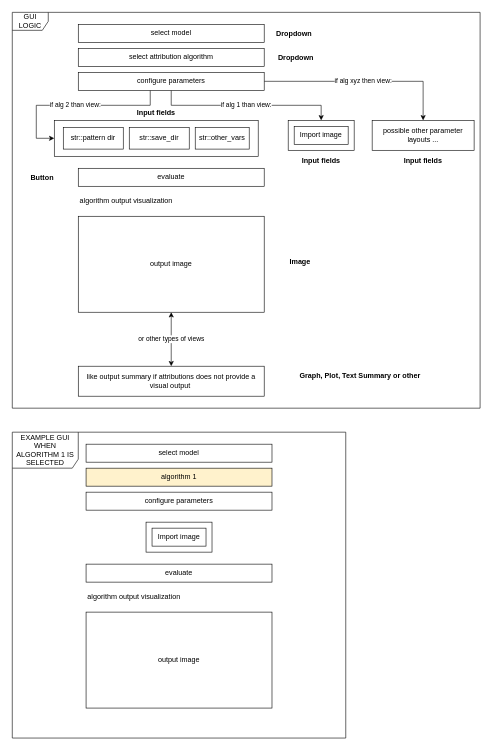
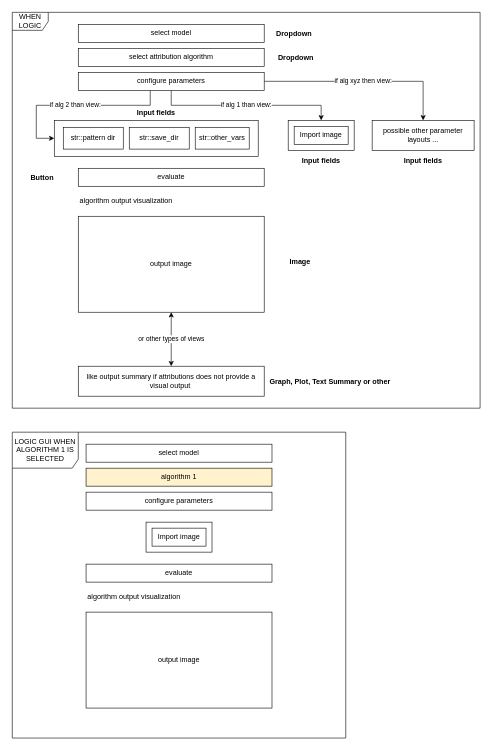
node "GUI LOGIC": label "GUI LOGIC" -> "WHEN LOGIC"
node "Graph, Plot, Text Summary or other": moved (360, 375) -> (330, 381)
node "EXAMPLE GUI WHEN ALGORITHM 1 IS SELECTED": label "EXAMPLE GUI WHEN ALGORITHM 1 IS SELECTED" -> "LOGIC GUI WHEN ALGORITHM 1 IS SELECTED"
